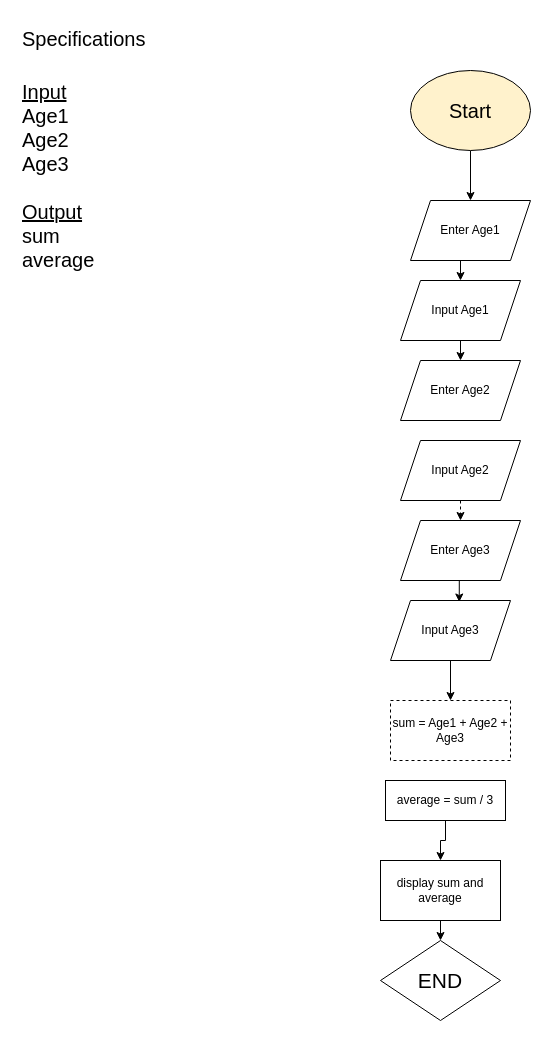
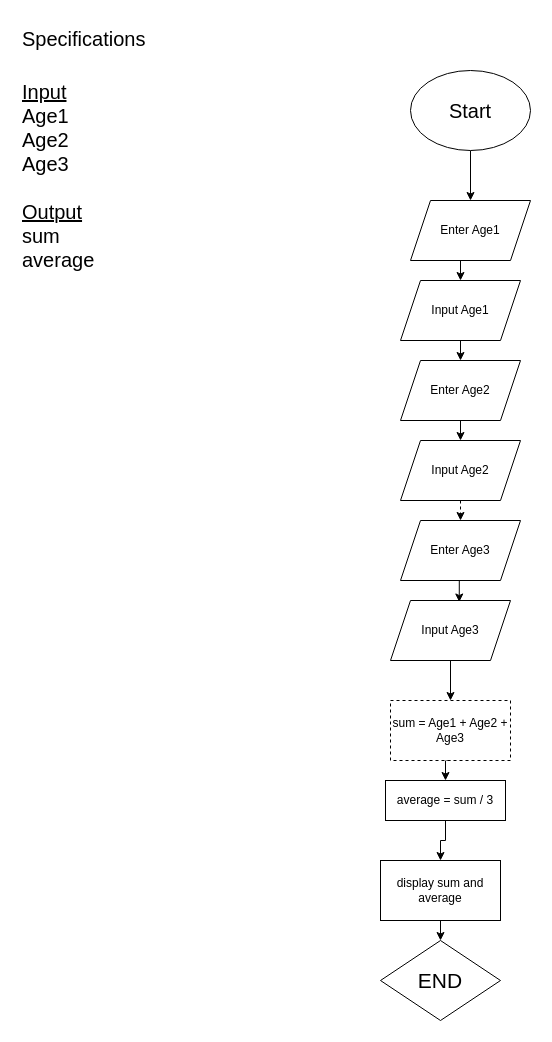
node "Start": fillcolor #fff2cc -> #ffffff
edge "Enter Age2" -> "Input Age2": added
edge "sum = Age1 + Age2 + Age3" -> "average = sum / 3": added
